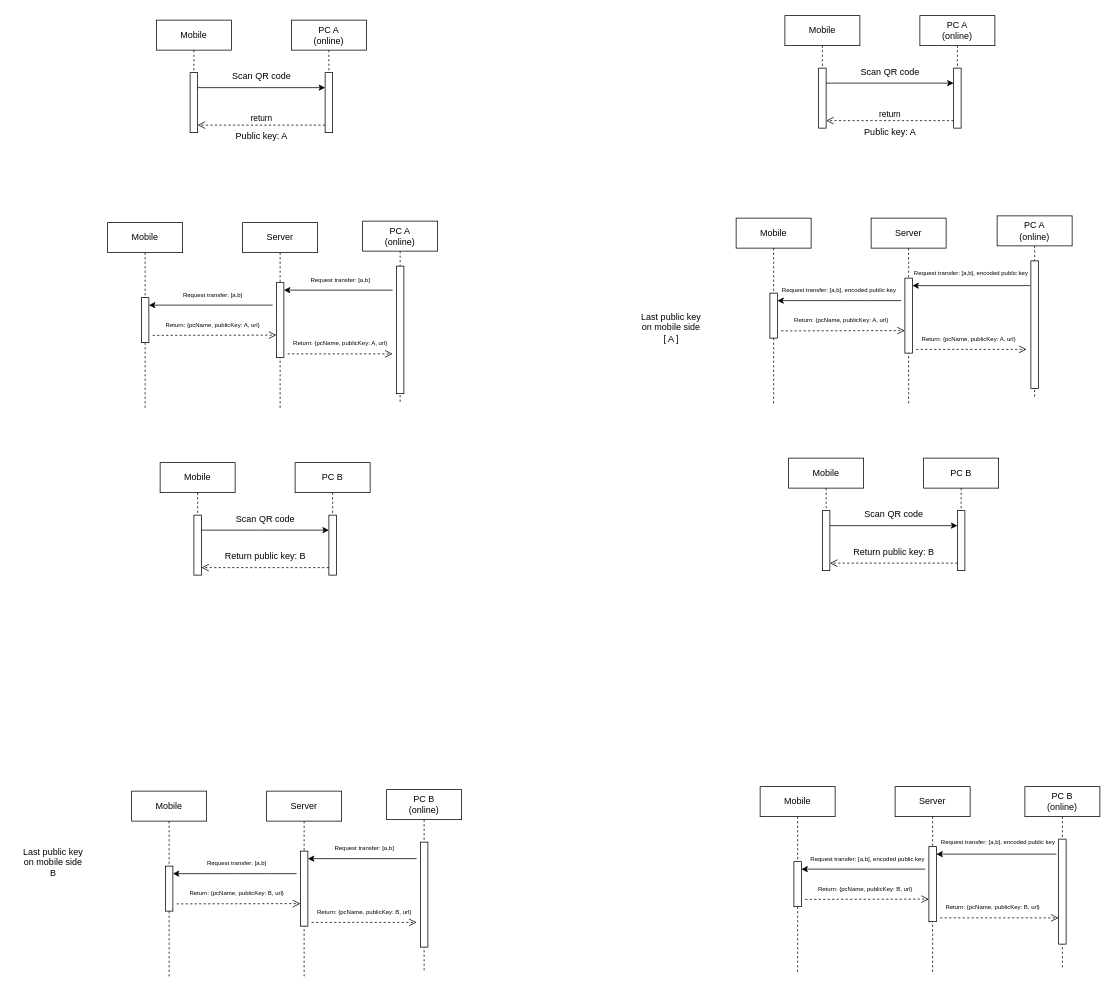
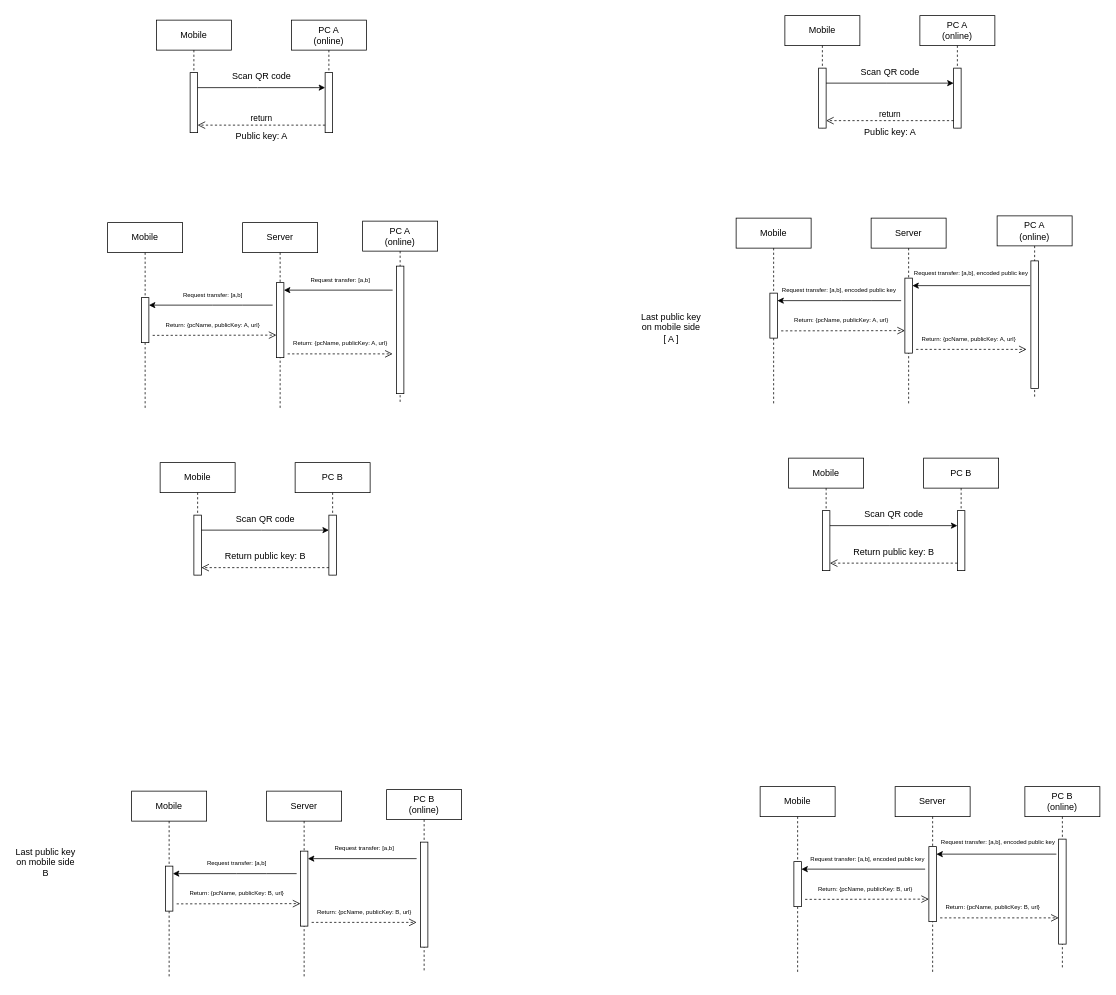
node "Last public key on mobile side B": moved (53, 862) -> (45, 862)
